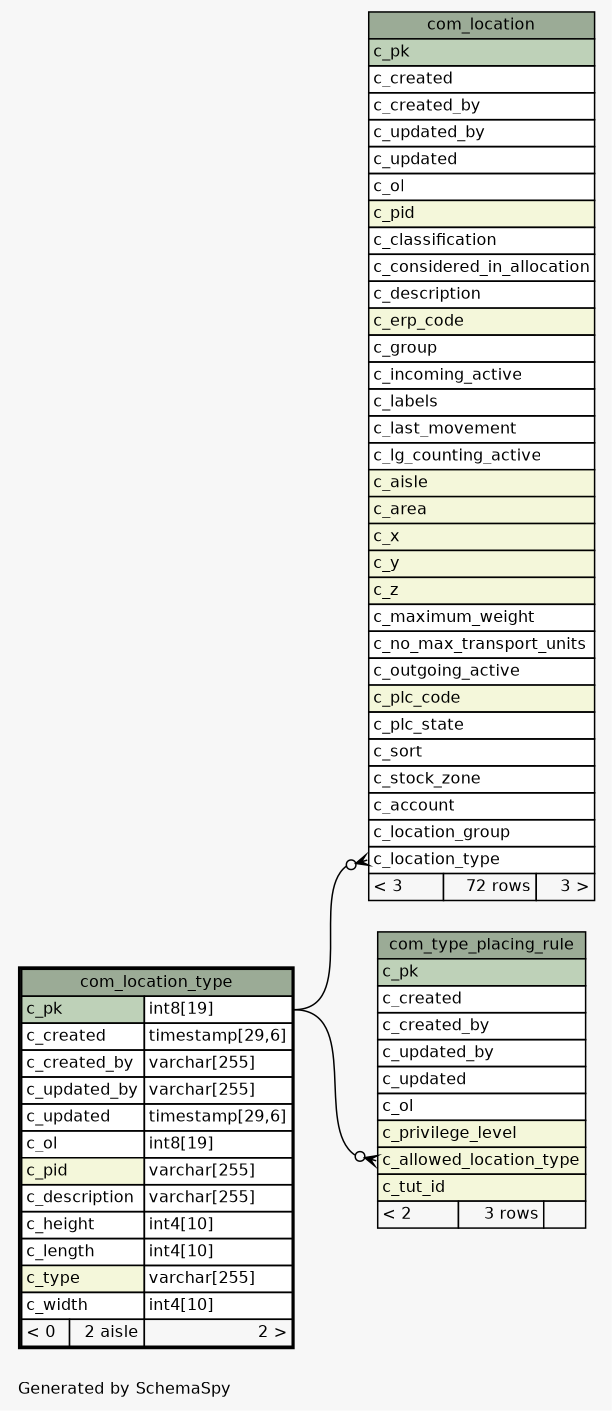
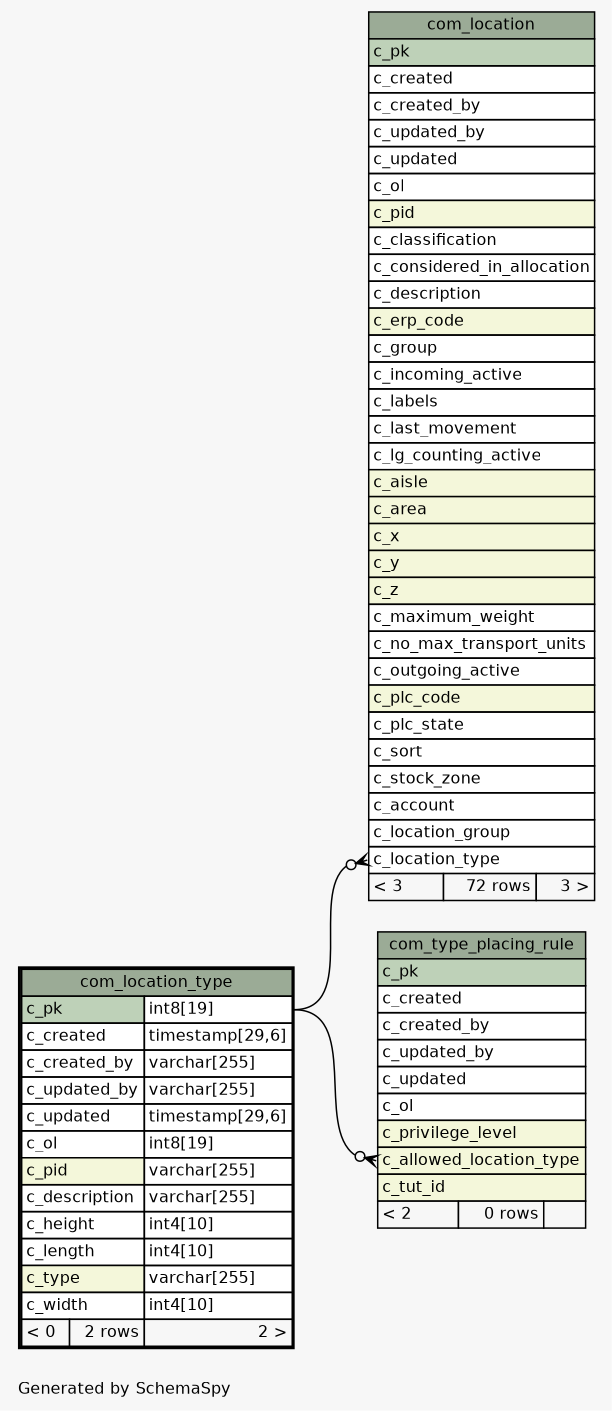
node "com_type_placing_rule": text "3 rows" -> "0 rows"
node "com_location_type": text "2 aisle" -> "2 rows"
